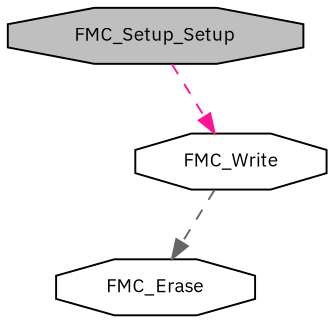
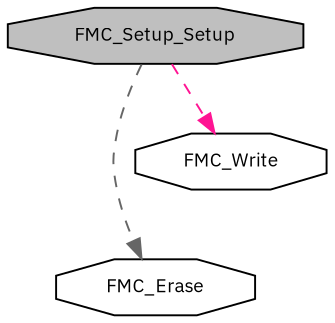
edge "FMC_Write" -> "FMC_Erase": now "FMC_Setup_Setup" -> "FMC_Erase"
